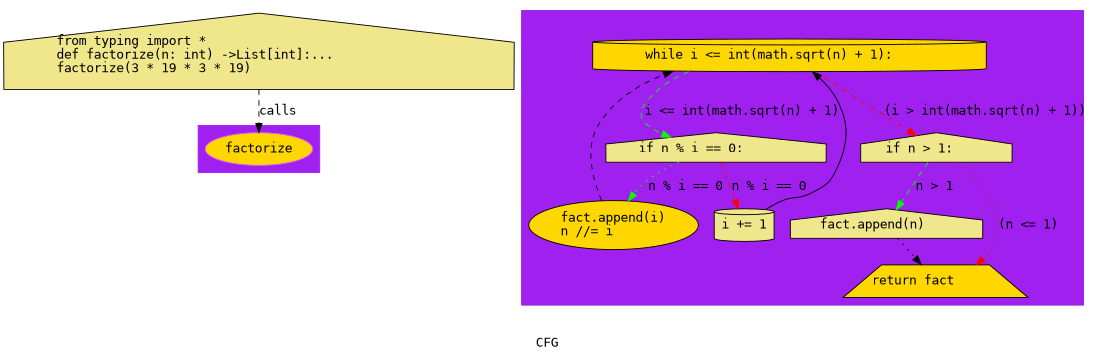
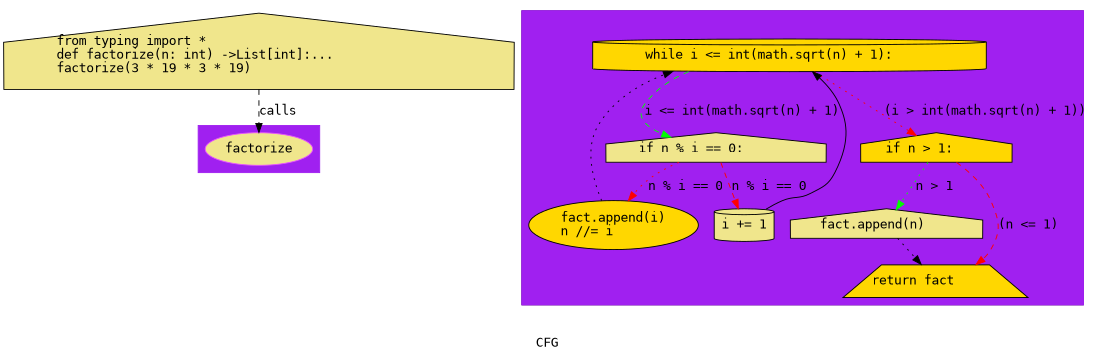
edge "while i <= int(math.sqrt(n) + 1):" -> "if n > 1:": style dashed -> dotted
edge "fact.append(i) n //= i" -> "while i <= int(math.sqrt(n) + 1):": style dashed -> dotted
node "factorize": fillcolor gold -> khaki
node "if n > 1:": fillcolor khaki -> gold
edge "if n % i == 0:" -> "fact.append(i) n //= i": color green -> red
edge "if n > 1:" -> "fact.append(n)": style dashed -> dotted
edge "if n > 1:" -> "return fact": style dotted -> dashed
